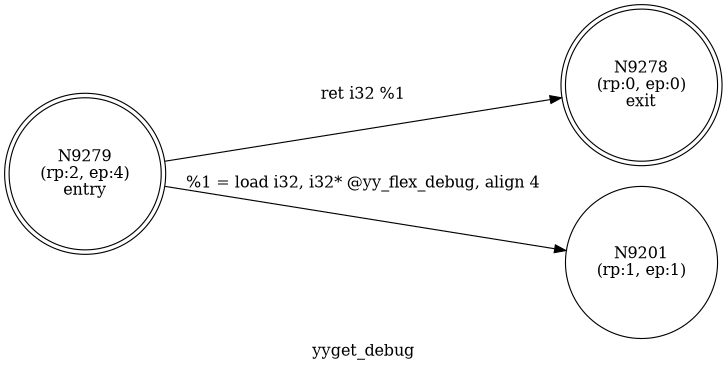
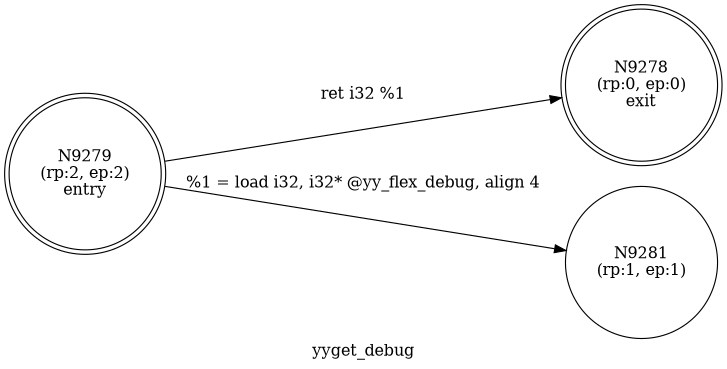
node "N9279 (rp:2, ep:4) entry": label "N9279 (rp:2, ep:4) entry" -> "N9279 (rp:2, ep:2) entry"
node "N9201 (rp:1, ep:1)": label "N9201 (rp:1, ep:1)" -> "N9281 (rp:1, ep:1)"
